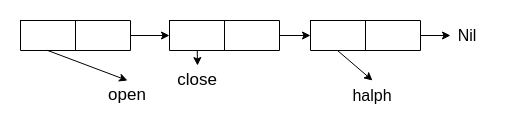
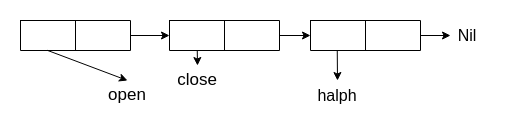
node "halph": moved (373, 96) -> (338, 96)
